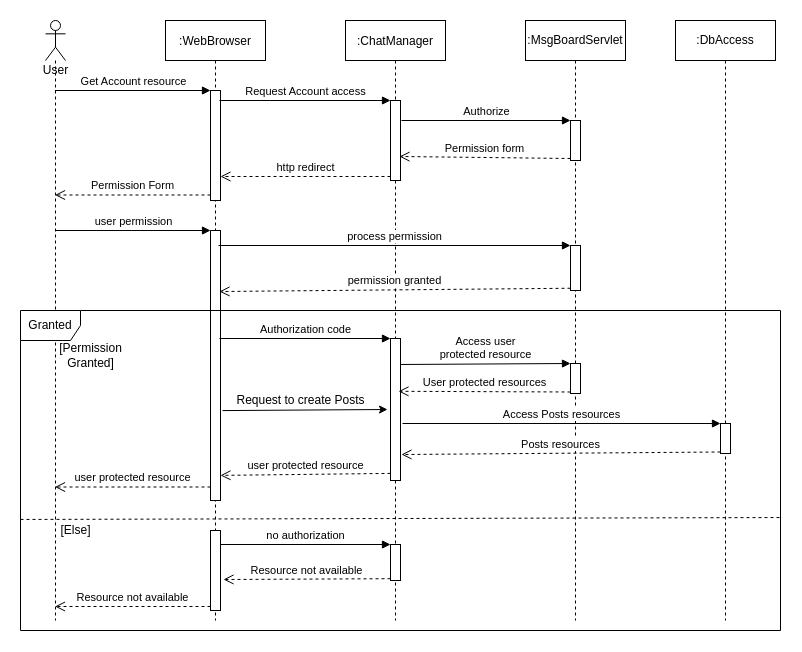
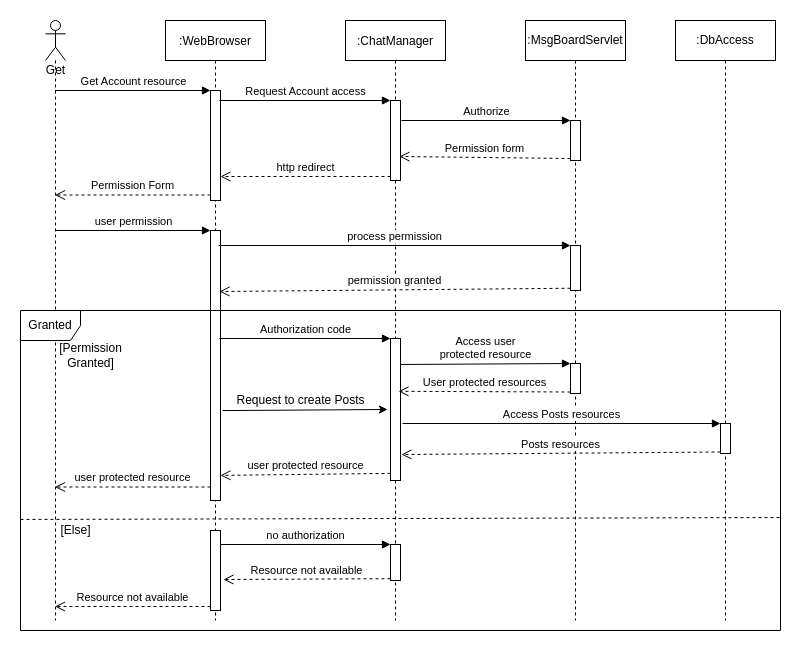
node "User": label "User" -> "Get"
